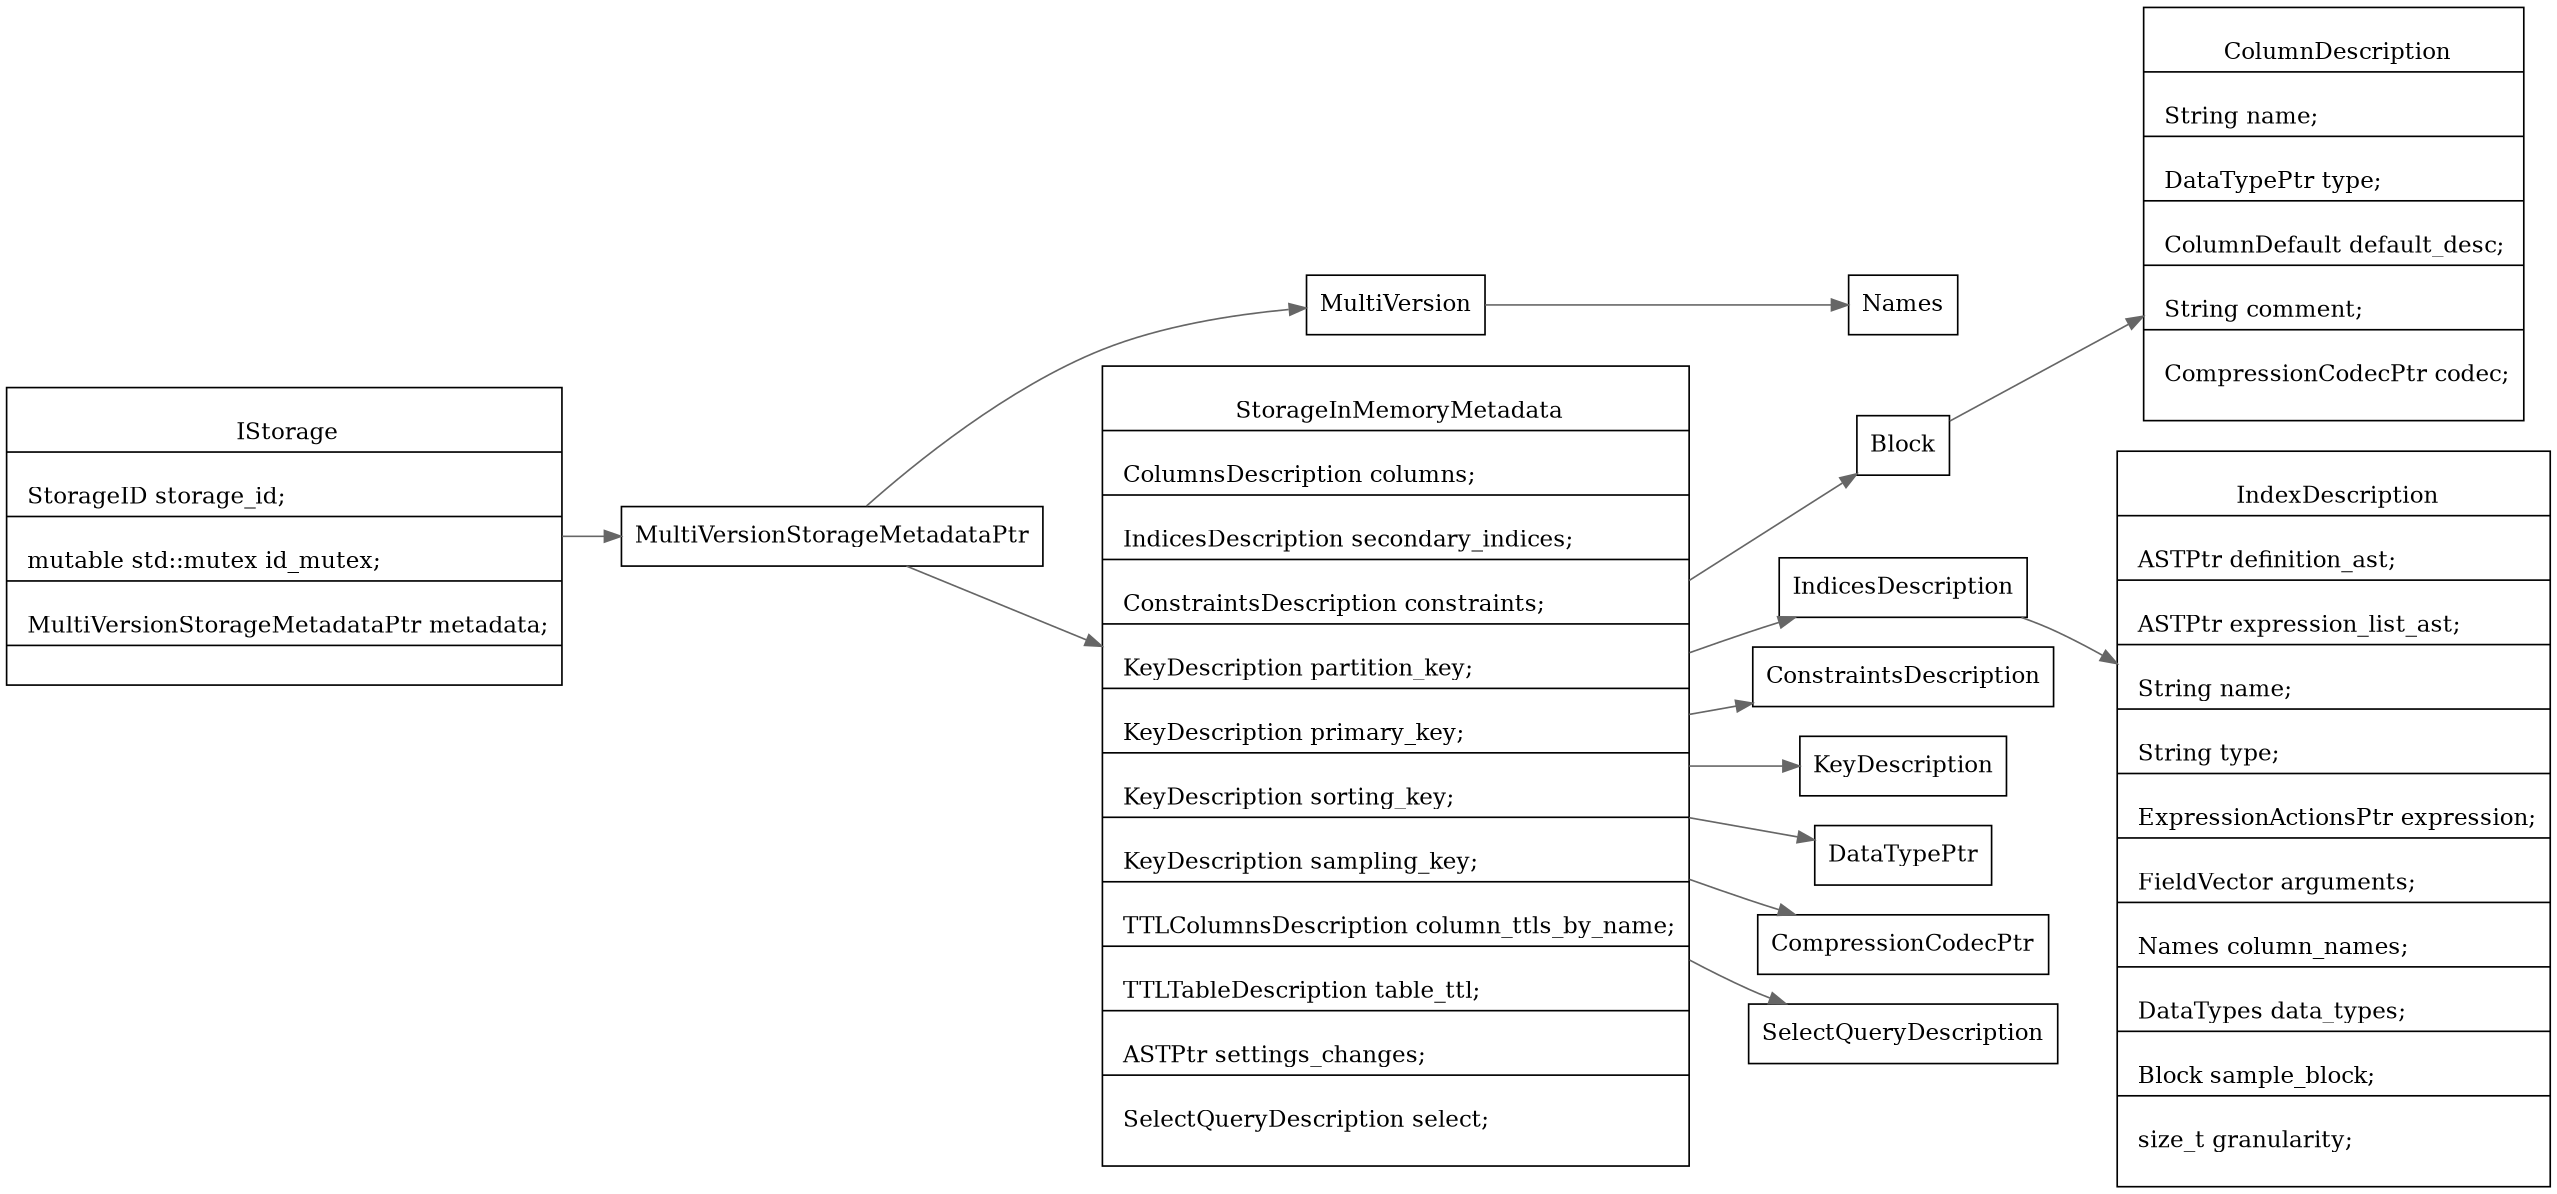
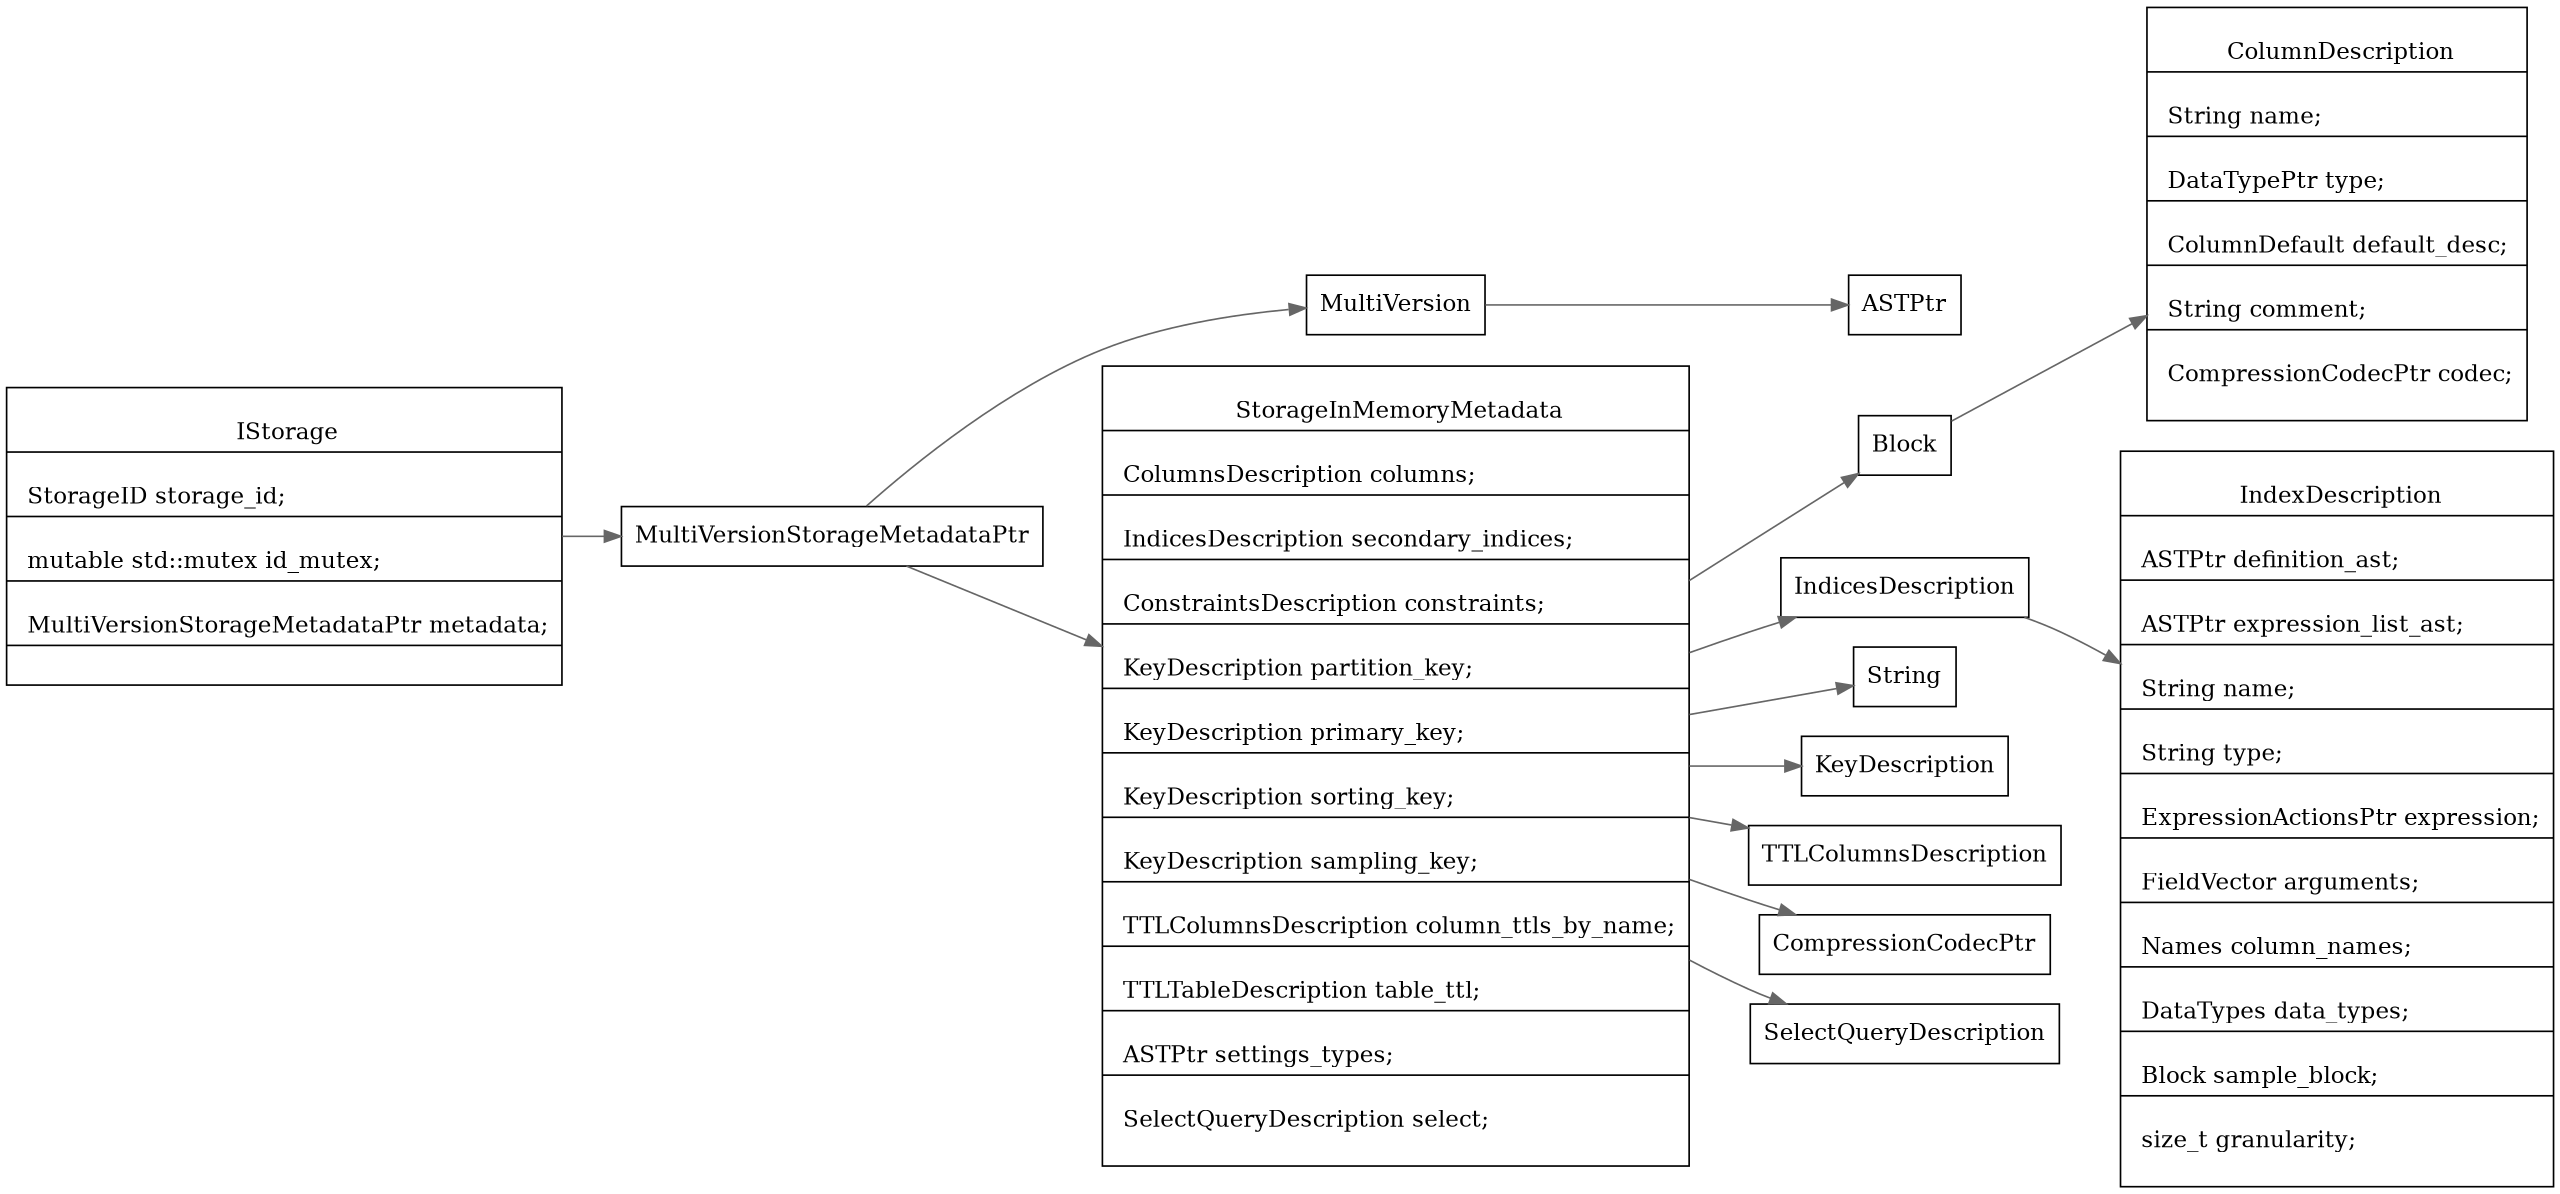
node "Names": label "Names" -> "ASTPtr"
node "ConstraintsDescription": label "ConstraintsDescription" -> "String"
node "DataTypePtr": label "DataTypePtr" -> "TTLColumnsDescription"
node "StorageInMemoryMetadata": text "ASTPtr settings_changes;" -> "ASTPtr settings_types;"
